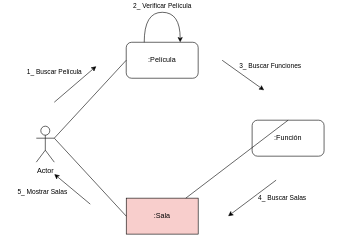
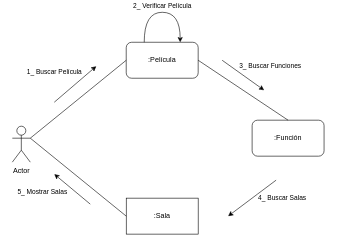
node "Actor": moved (45, 144) -> (21, 144)
edge ":Función" -- ":Sala": now ":Función" -- ":Película"
node ":Sala": fillcolor #f8cecc -> #ffffff
